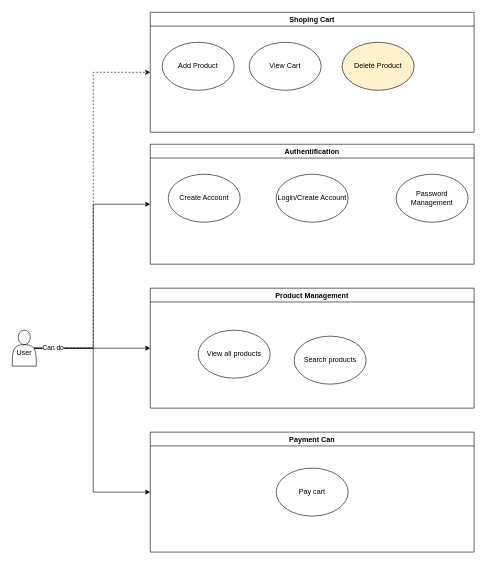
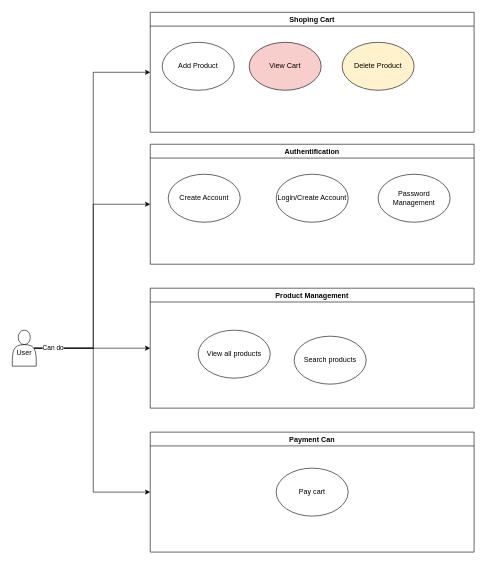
node "View Cart": fillcolor #ffffff -> #f8cecc
edge "User" -> "Shoping Cart": style dashed -> solid
node "Password Management": moved (432, 198) -> (414, 198)
